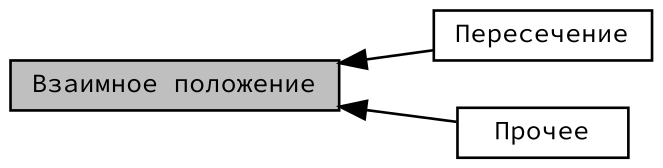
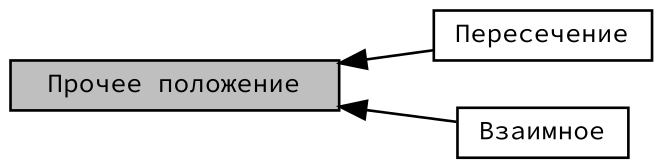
node "Взаимное положение": label "Взаимное положение" -> "Прочее положение"
node "Прочее": label "Прочее" -> "Взаимное"
